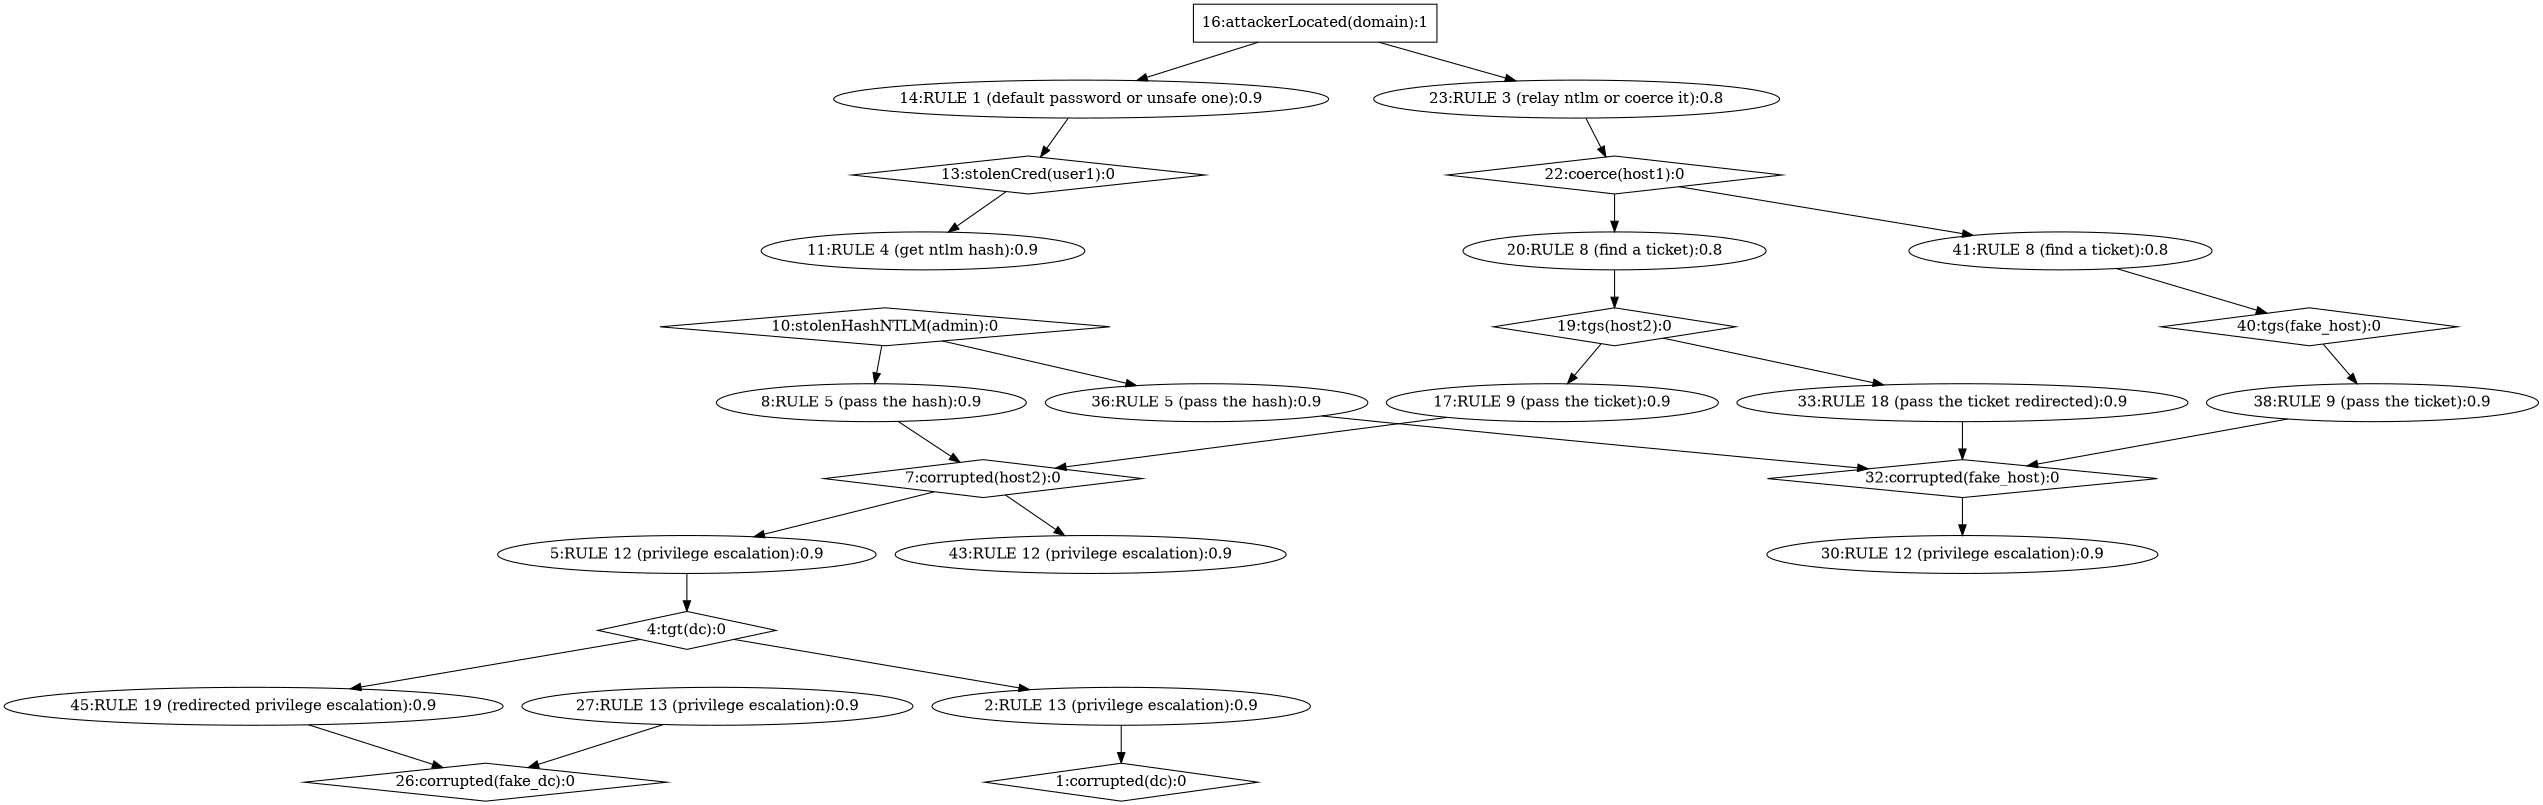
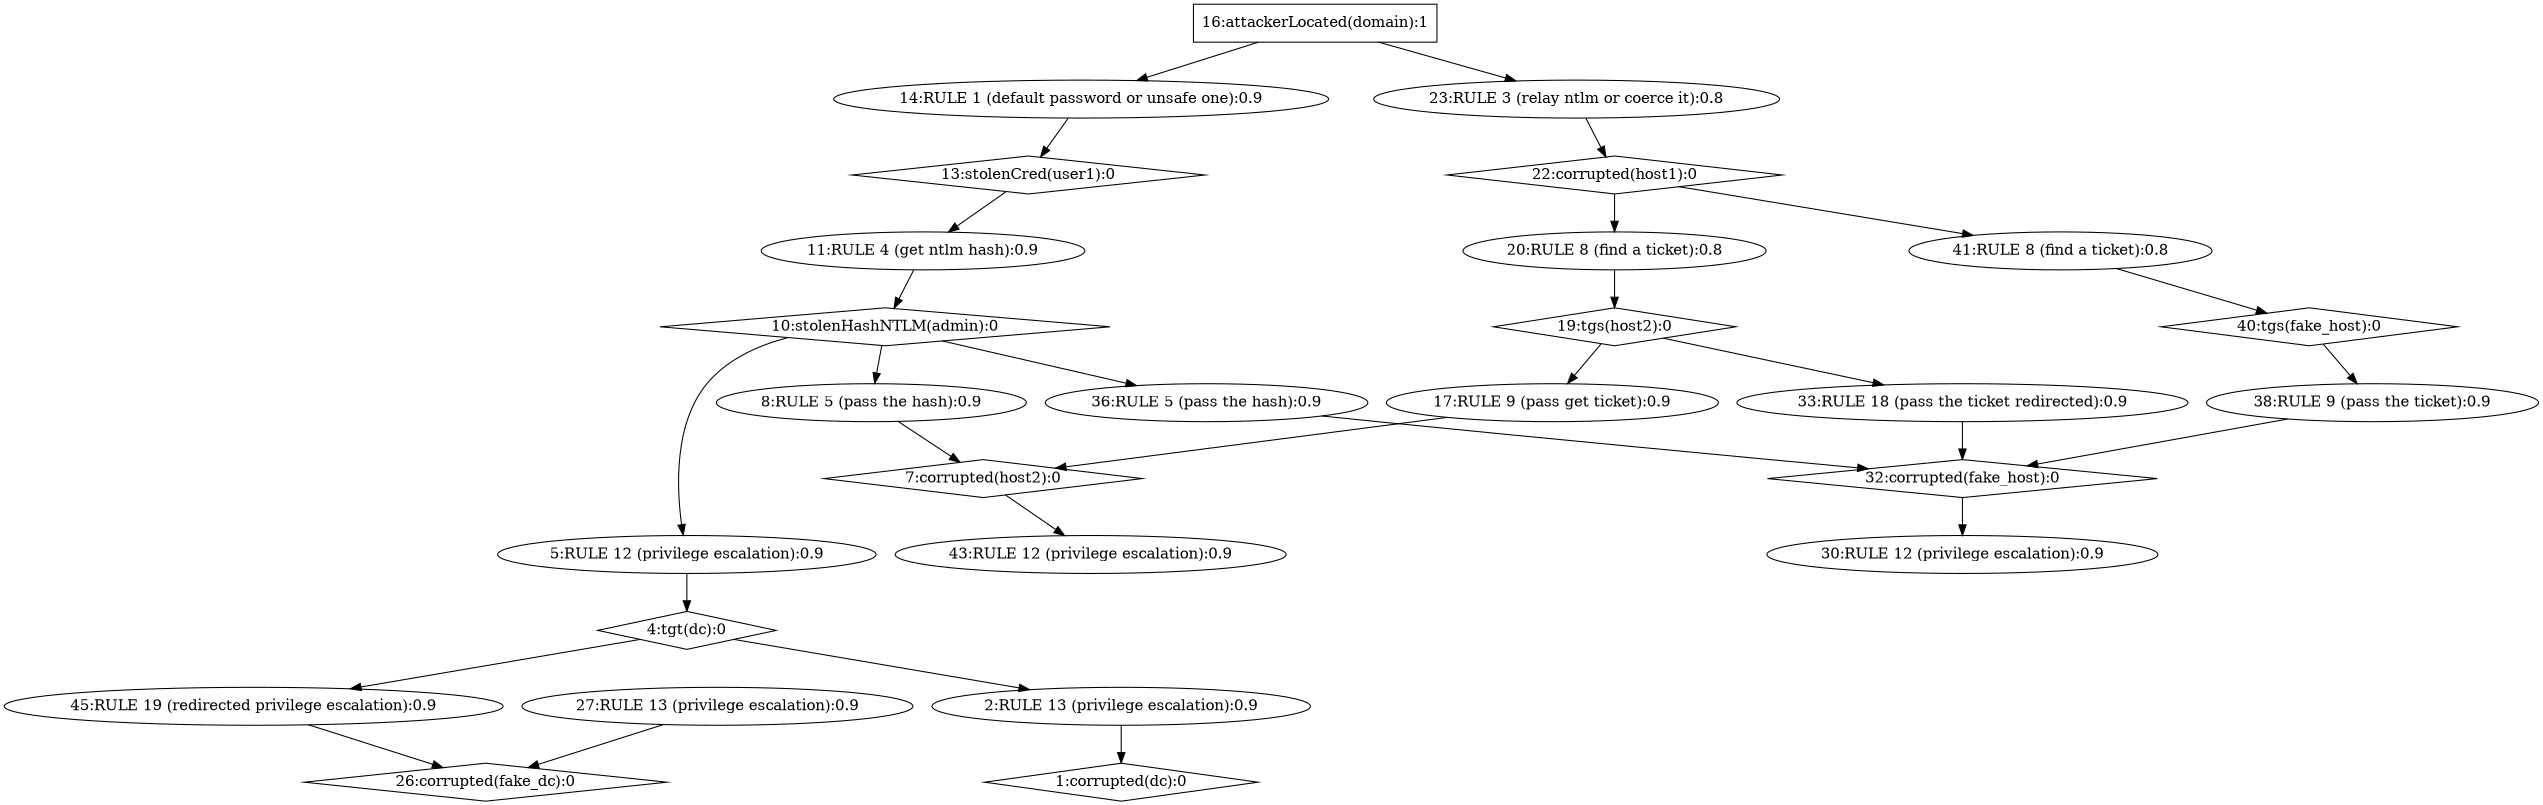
node "22:coerce(host1):0": label "22:coerce(host1):0" -> "22:corrupted(host1):0"
edge "11:RULE 4 (get ntlm hash):0.9" -> "10:stolenHashNTLM(admin):0": added
node "17:RULE 9 (pass the ticket):0.9": label "17:RULE 9 (pass the ticket):0.9" -> "17:RULE 9 (pass get ticket):0.9"
edge "7:corrupted(host2):0" -> "5:RULE 12 (privilege escalation):0.9": now "10:stolenHashNTLM(admin):0" -> "5:RULE 12 (privilege escalation):0.9"
